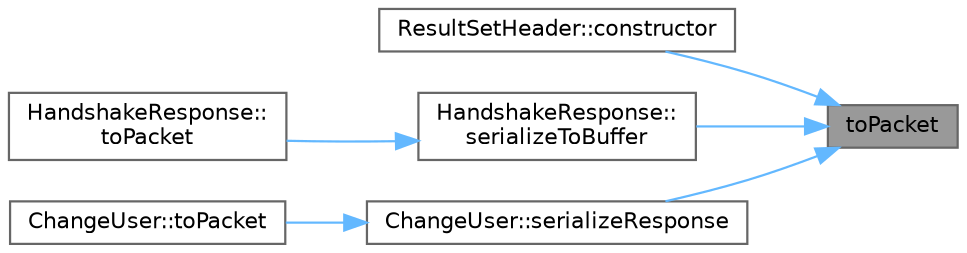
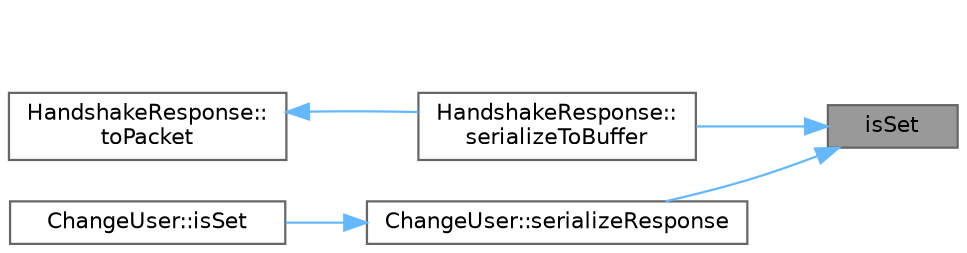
node "ResultSetHeader::constructor": removed
node "toPacket": label "toPacket" -> "isSet"
edge "HandshakeResponse:: toPacket" -> "HandshakeResponse:: serializeToBuffer": reversed
node "ChangeUser::toPacket": label "ChangeUser::toPacket" -> "ChangeUser::isSet"
